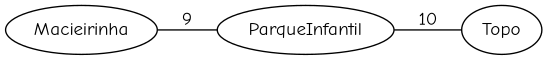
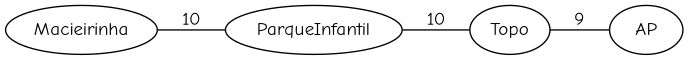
edge "Macieirinha" -- "ParqueInfantil": label "9" -> "10"
node "AP": added
